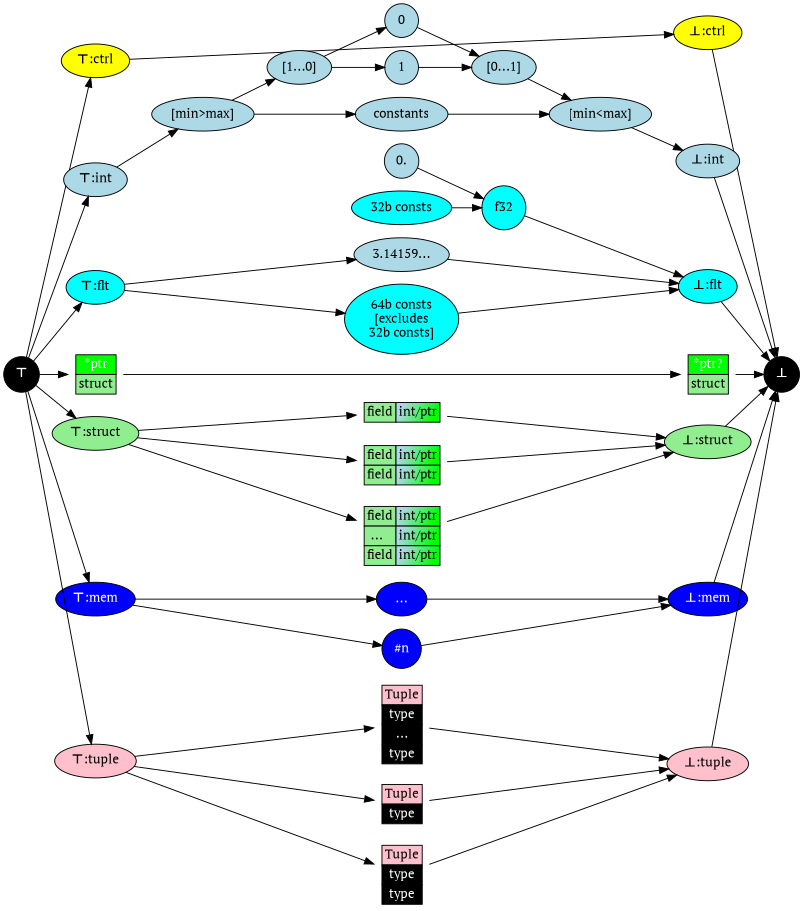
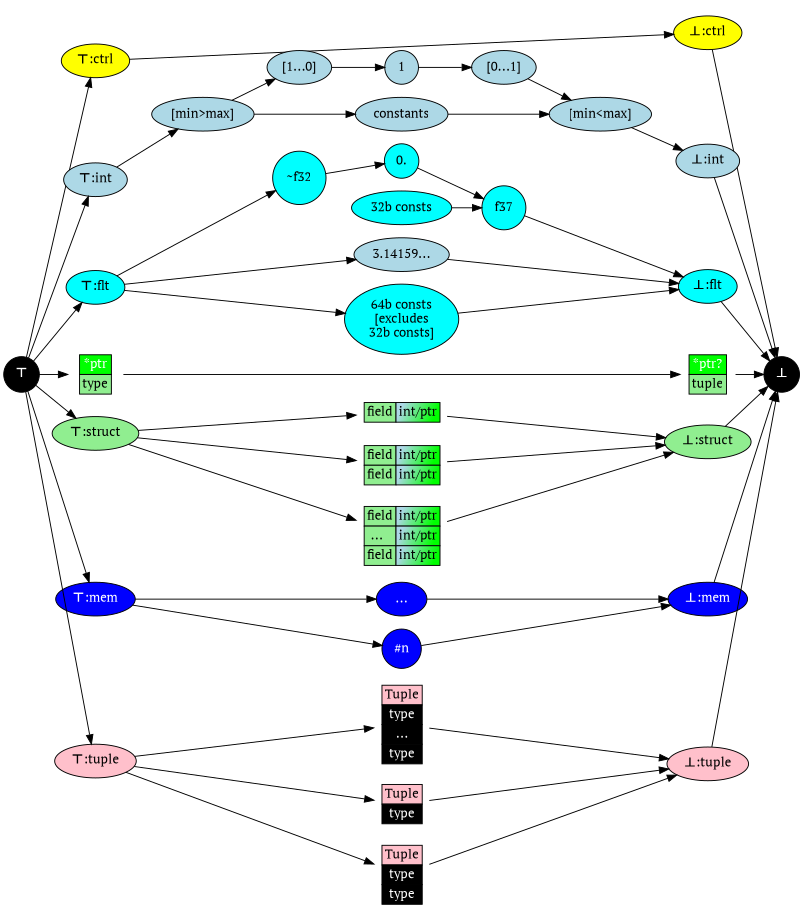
node "0": removed
node "0.": fillcolor lightblue -> aqua
node "~f32": added
node "f32": label "f32" -> "f37"
node "*ptr": text "struct" -> "type"
node "*ptr?": text "struct" -> "tuple"
